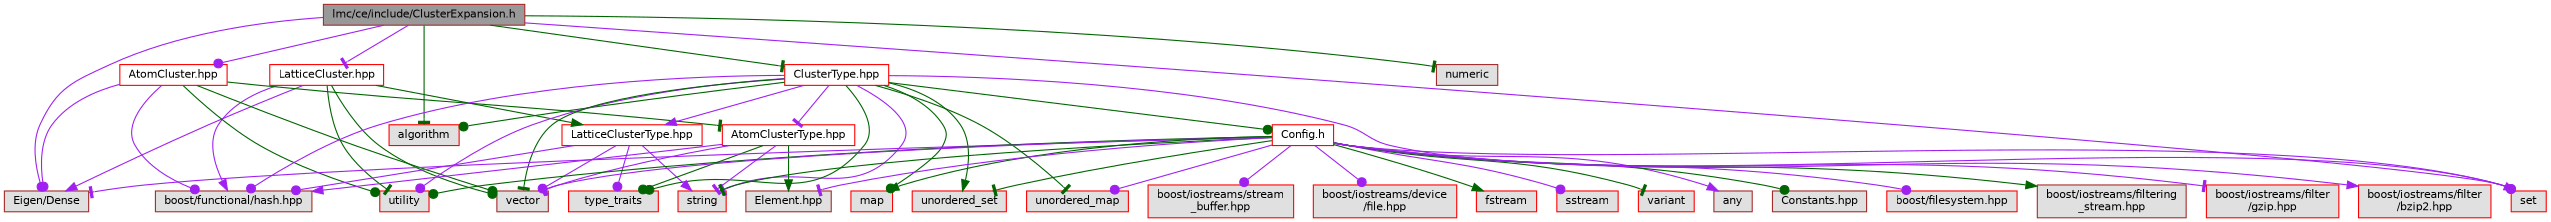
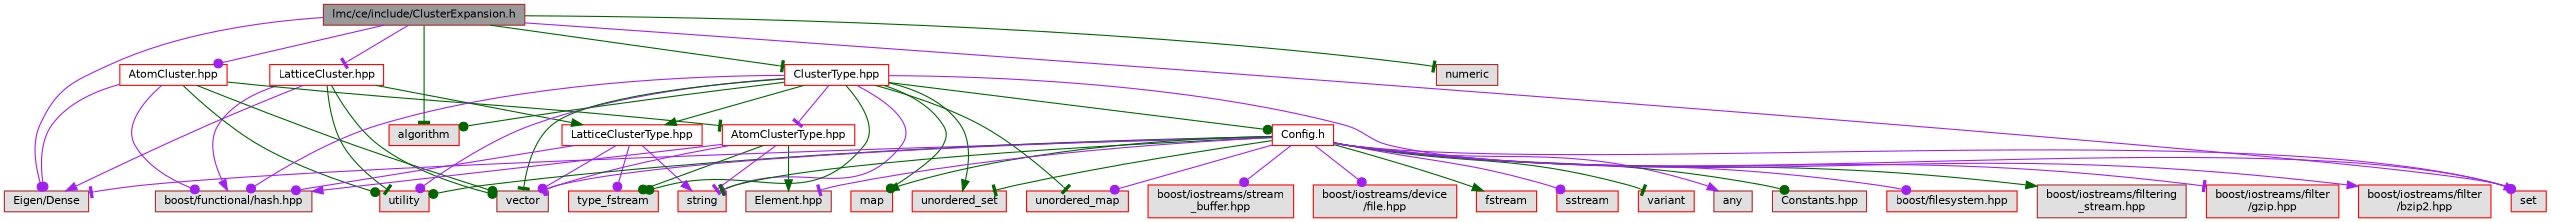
edge "ClusterType.hpp" -> "LatticeClusterType.hpp": color purple -> darkgreen
node "type_traits": label "type_traits" -> "type_fstream"
